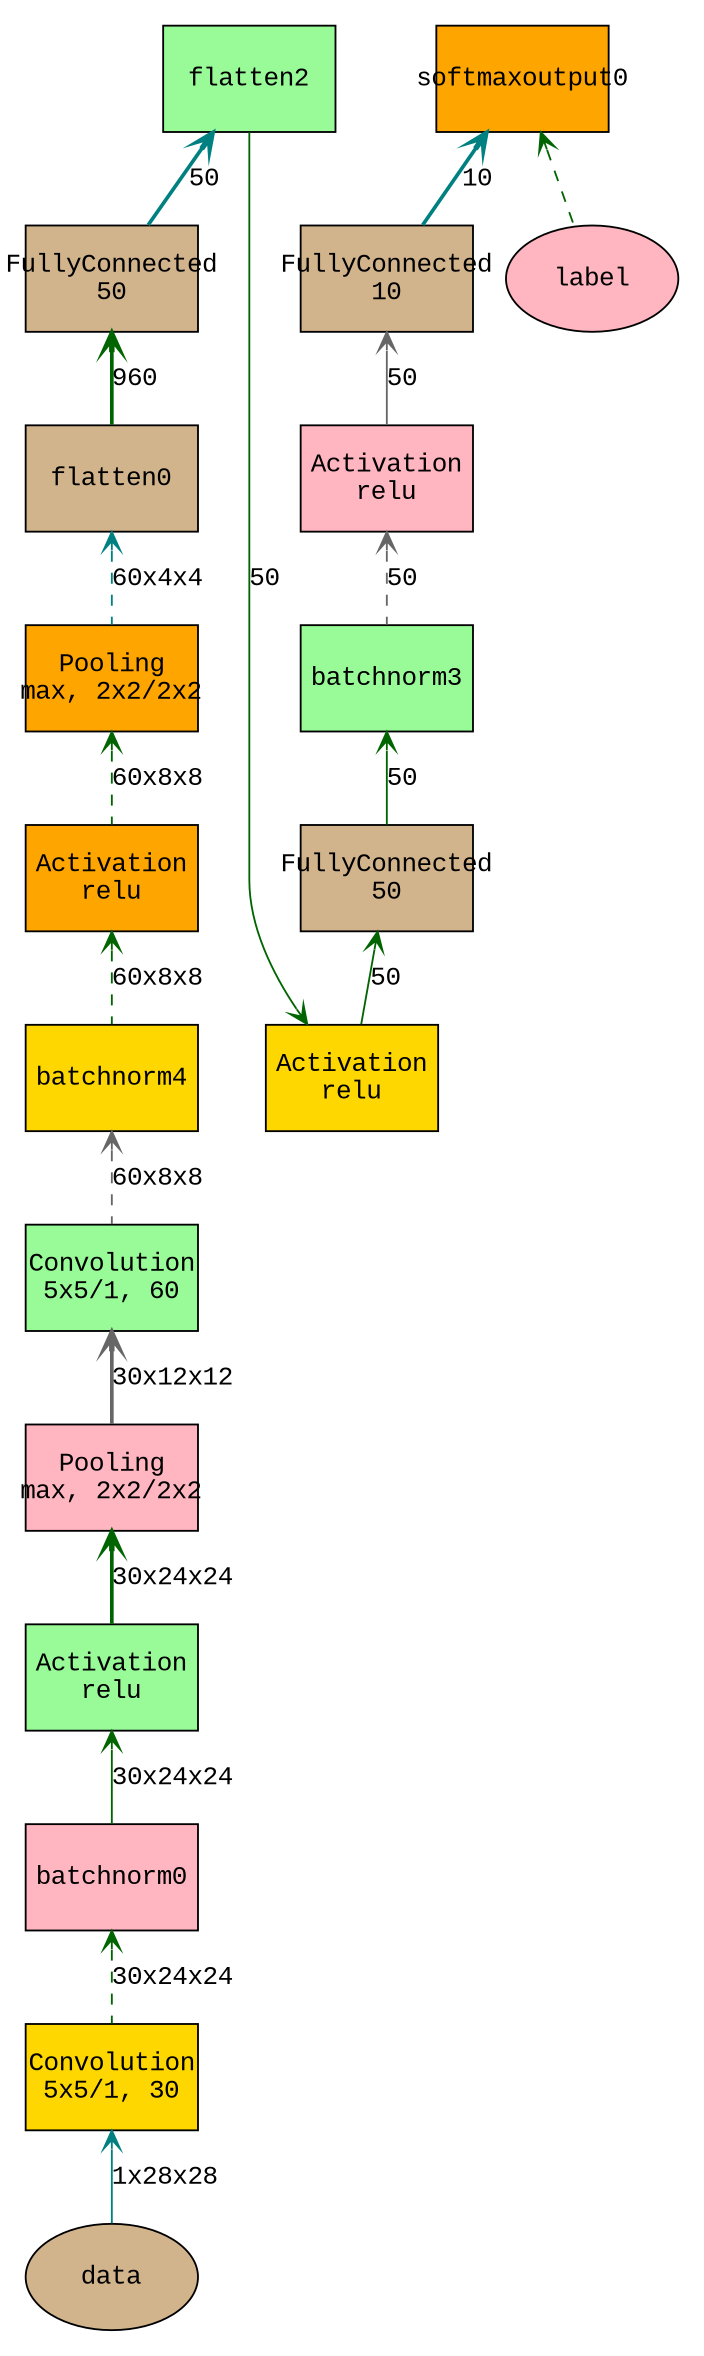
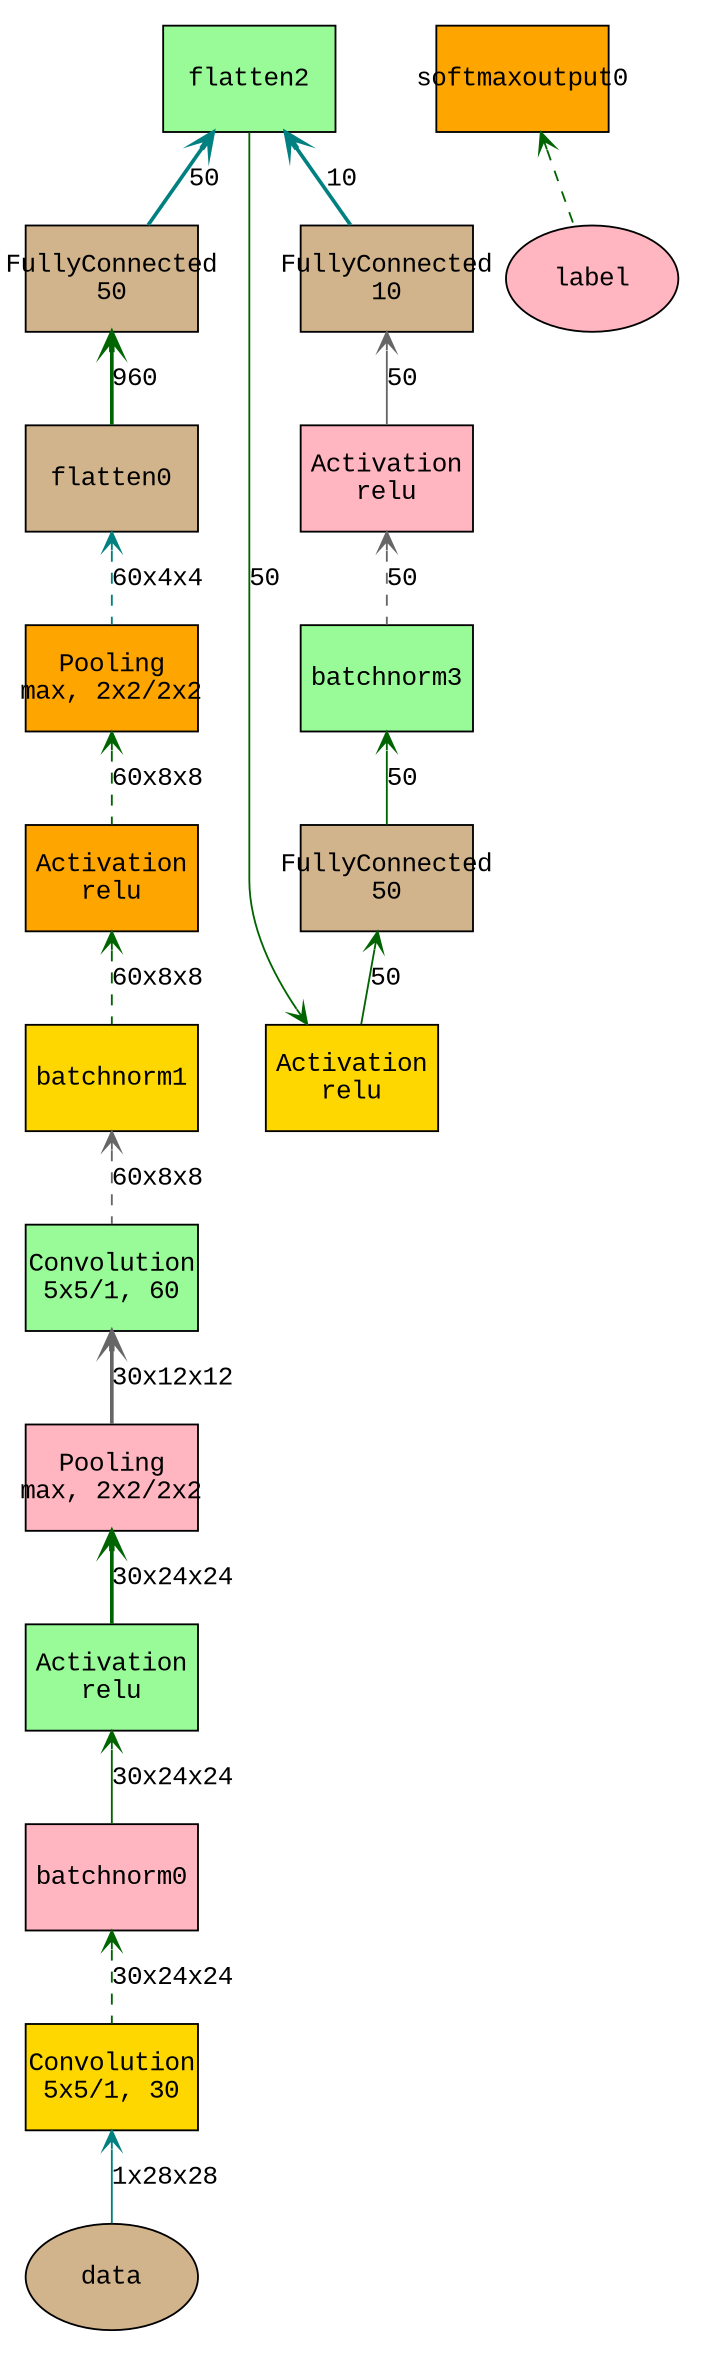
edge "FullyConnected 10" -> "softmaxoutput0": now "FullyConnected 10" -> "flatten2"
node "batchnorm4": label "batchnorm4" -> "batchnorm1"
